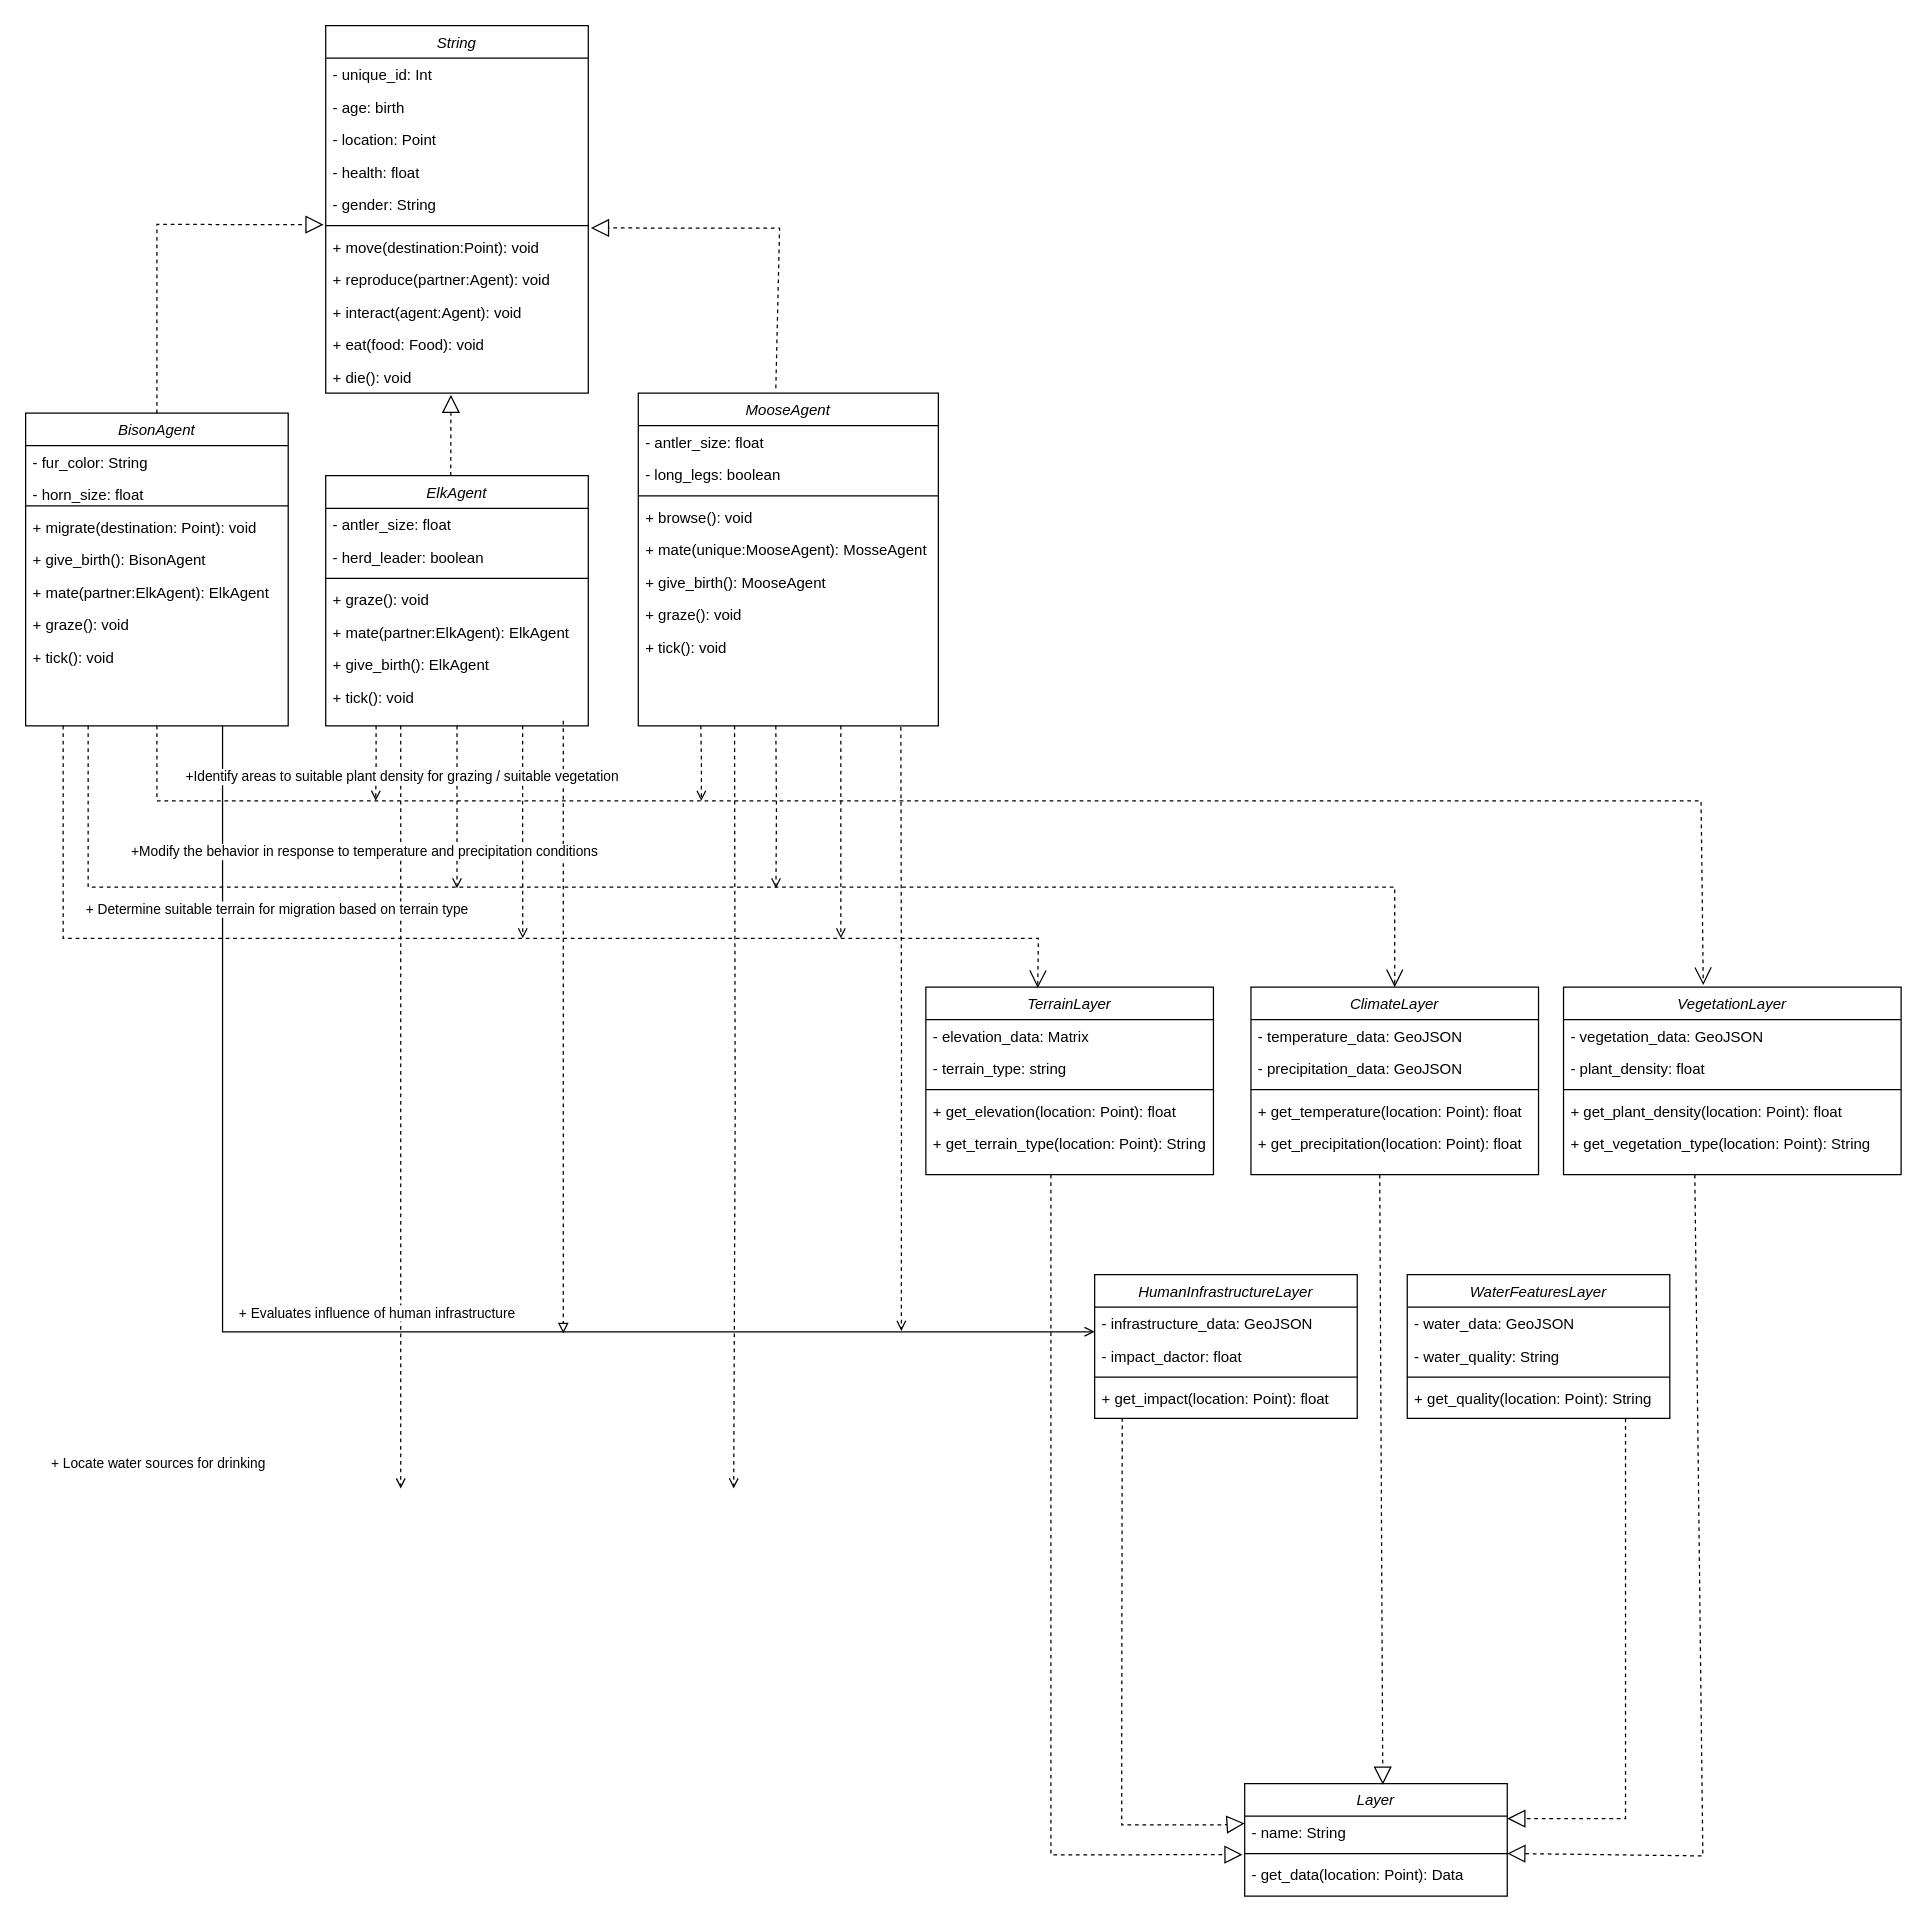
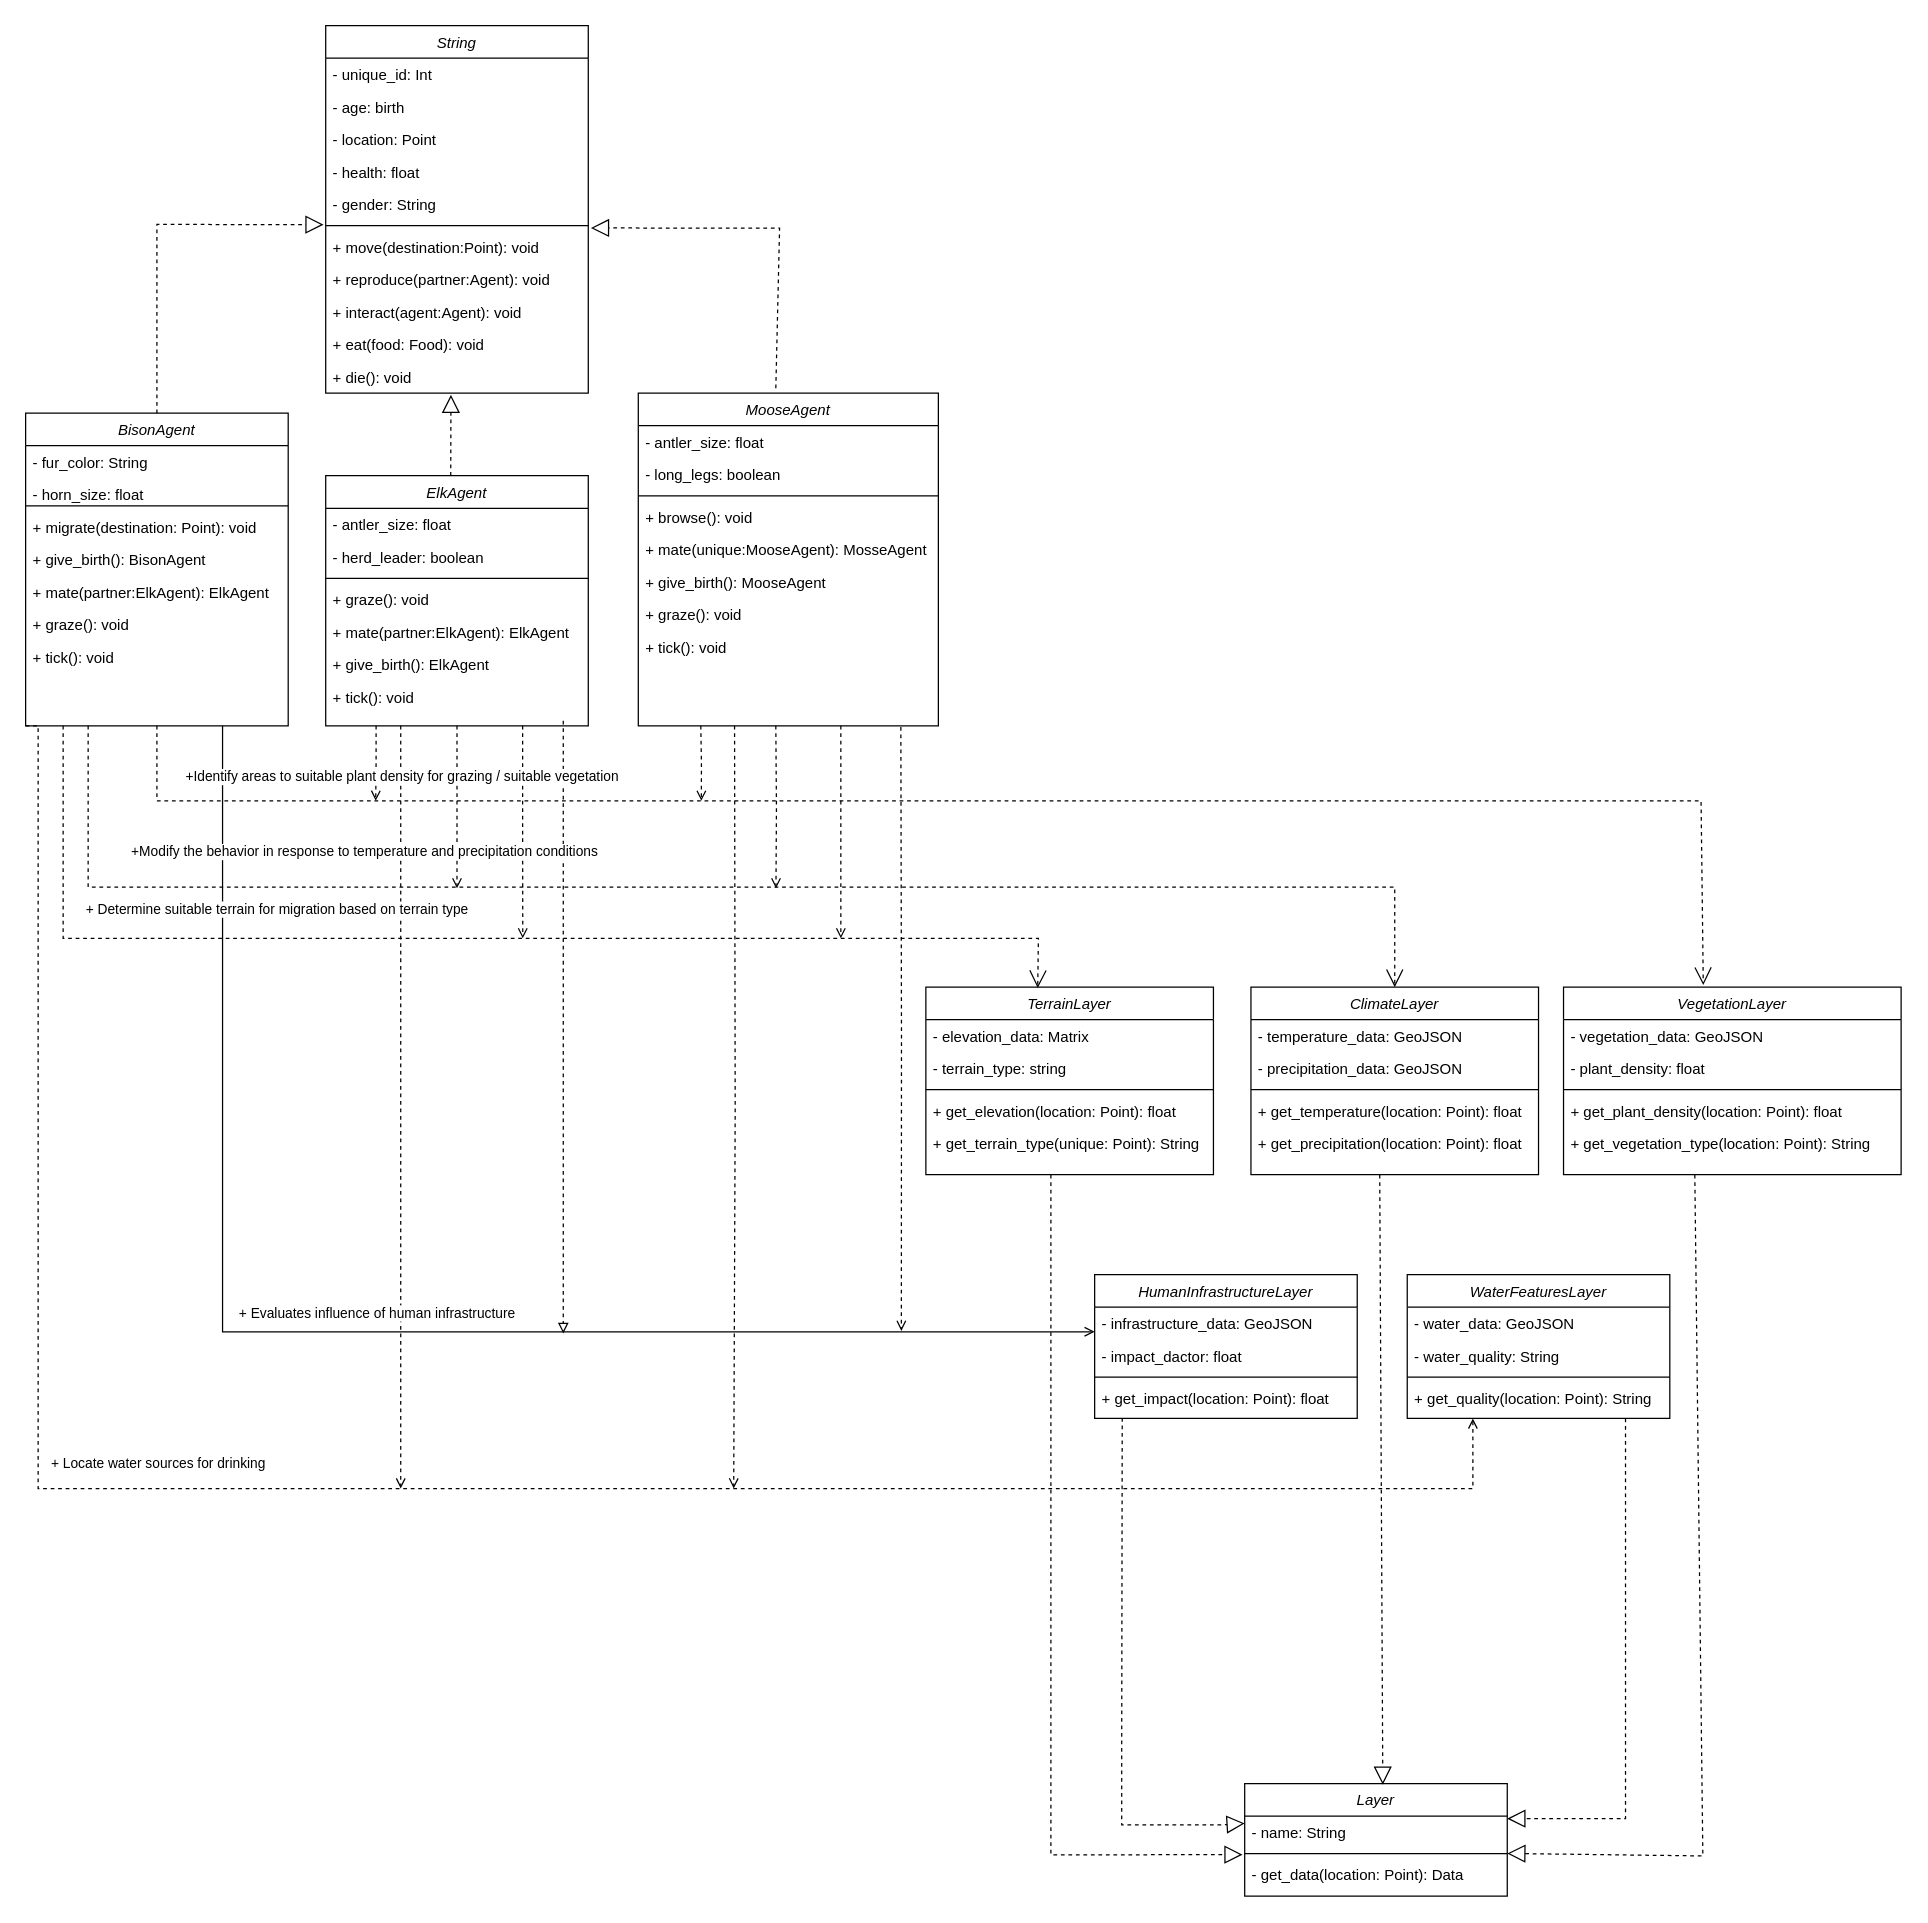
node "+ get_terrain_type(location: Point): String": label "+ get_terrain_type(location: Point): String" -> "+ get_terrain_type(unique: Point): String"
edge "BisonAgent" -> "WaterFeaturesLayer": added
